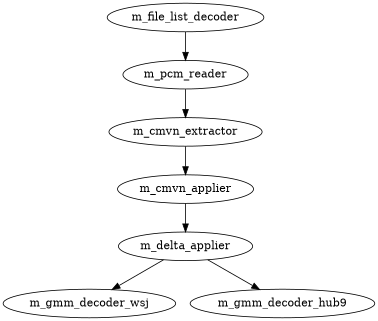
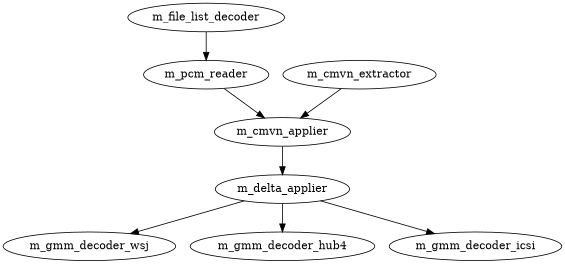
edge "m_pcm_reader" -> "m_cmvn_extractor": now "m_pcm_reader" -> "m_cmvn_applier"
node "m_gmm_decoder_icsi": added
node "m_gmm_decoder_hub9": label "m_gmm_decoder_hub9" -> "m_gmm_decoder_hub4"
